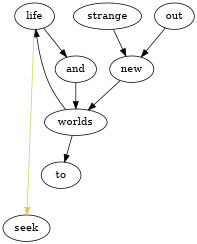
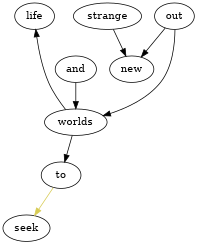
edge "life" -> "and": removed
edge "new" -> "worlds": now "out" -> "worlds"
edge "life" -> "seek": now "to" -> "seek"
